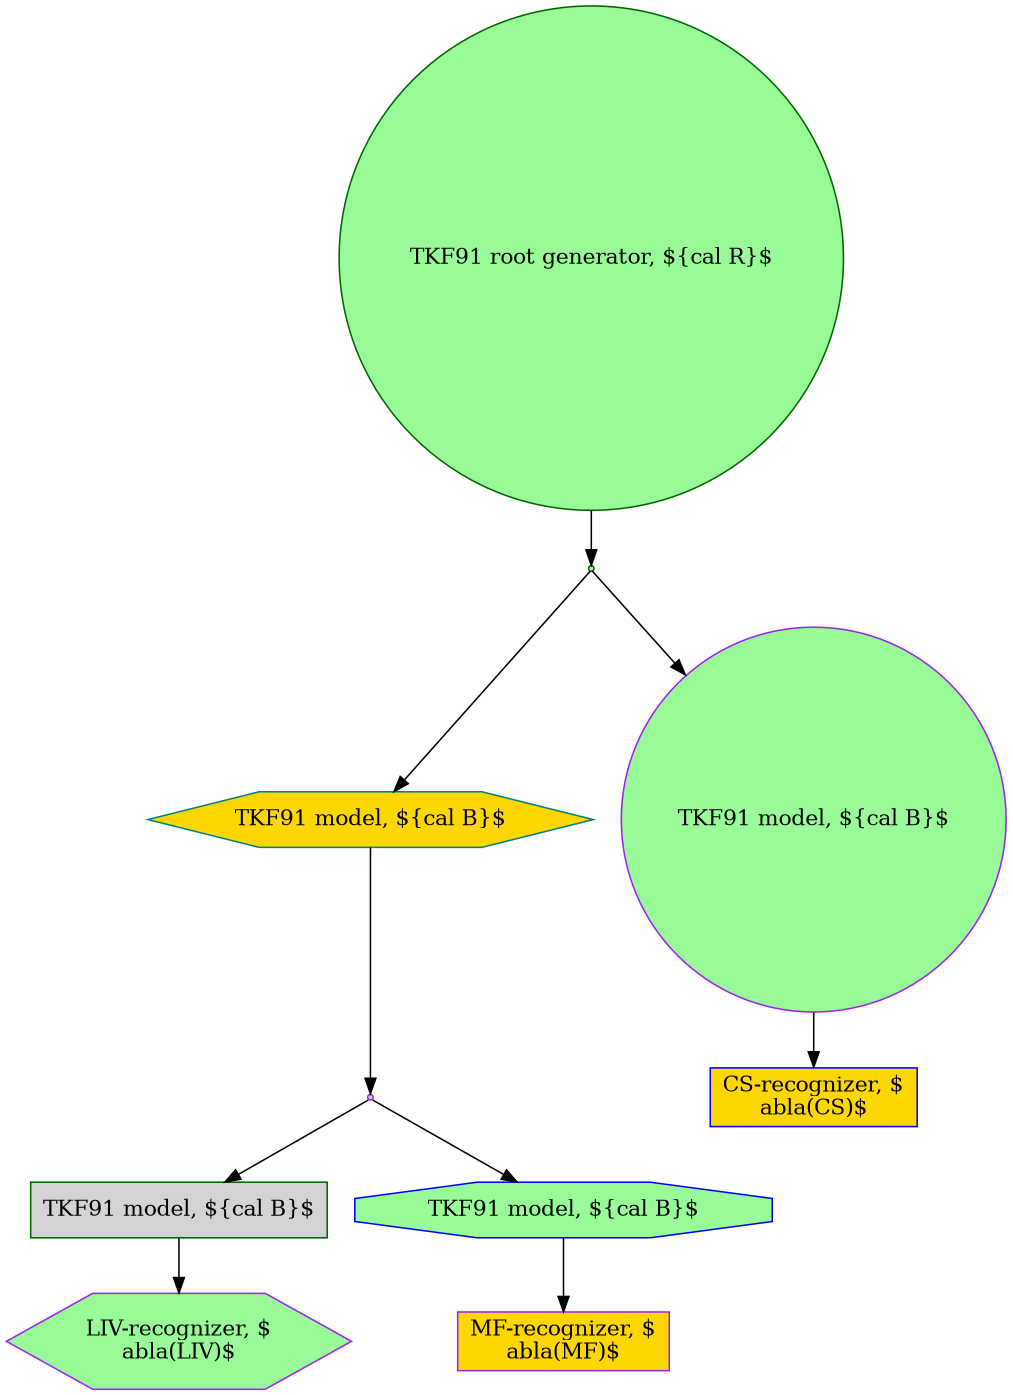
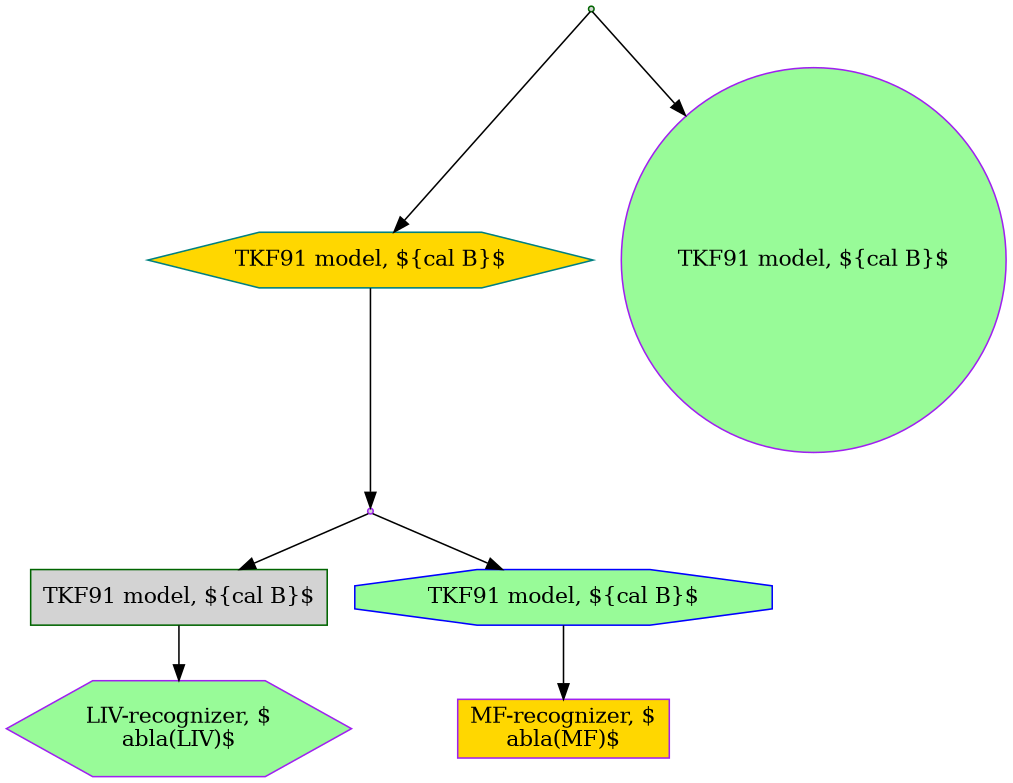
node "TKF91 root generator, ${cal R}$": removed
node "CS-recognizer, $ abla(CS)$": removed
